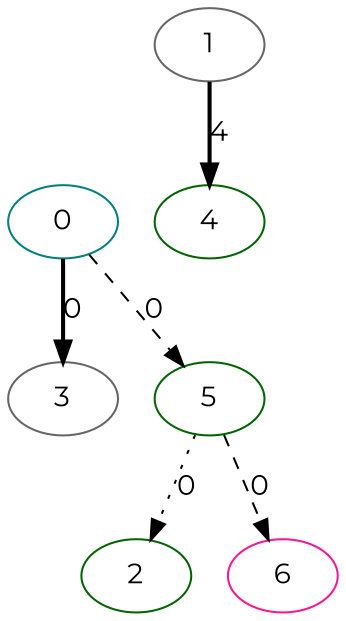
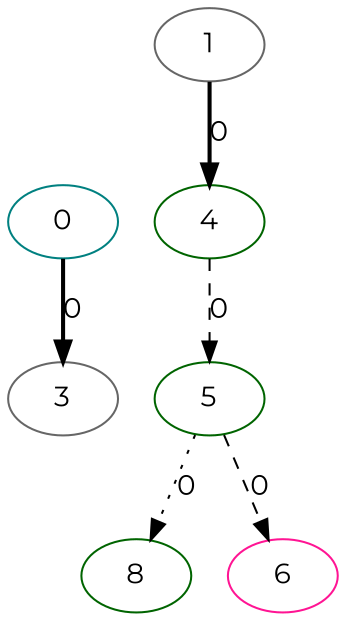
edge "1" -> "4": label "4" -> "0"
edge "0" -> "5": now "4" -> "5"
node "2": label "2" -> "8"
